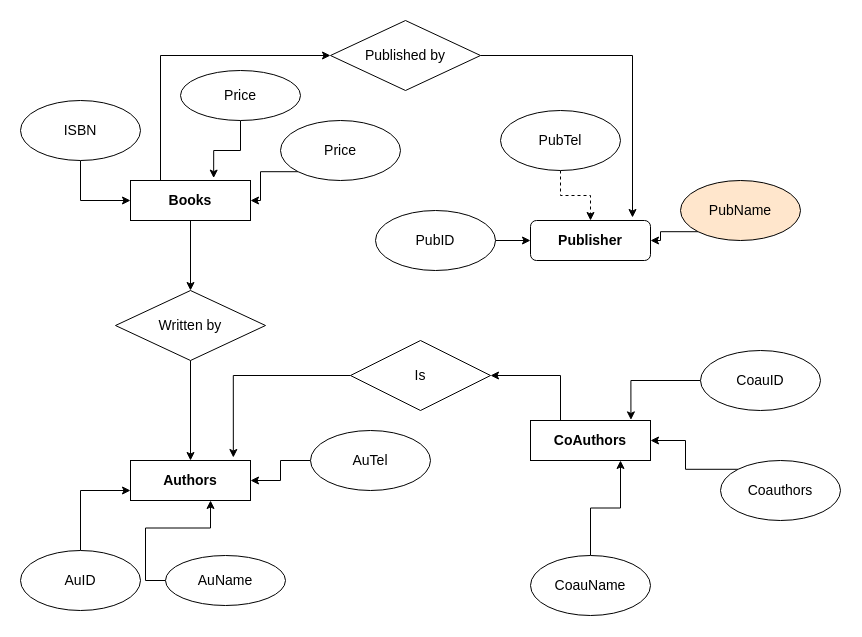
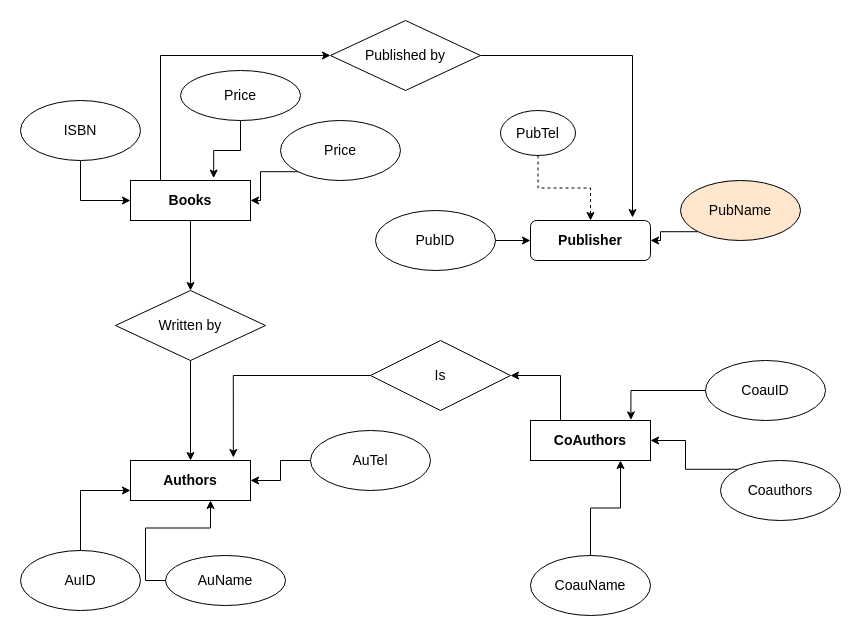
node "PubTel": size 120x60 -> 75x45
node "Is": moved (421, 376) -> (441, 376)
node "CoauID": moved (761, 381) -> (766, 391)
